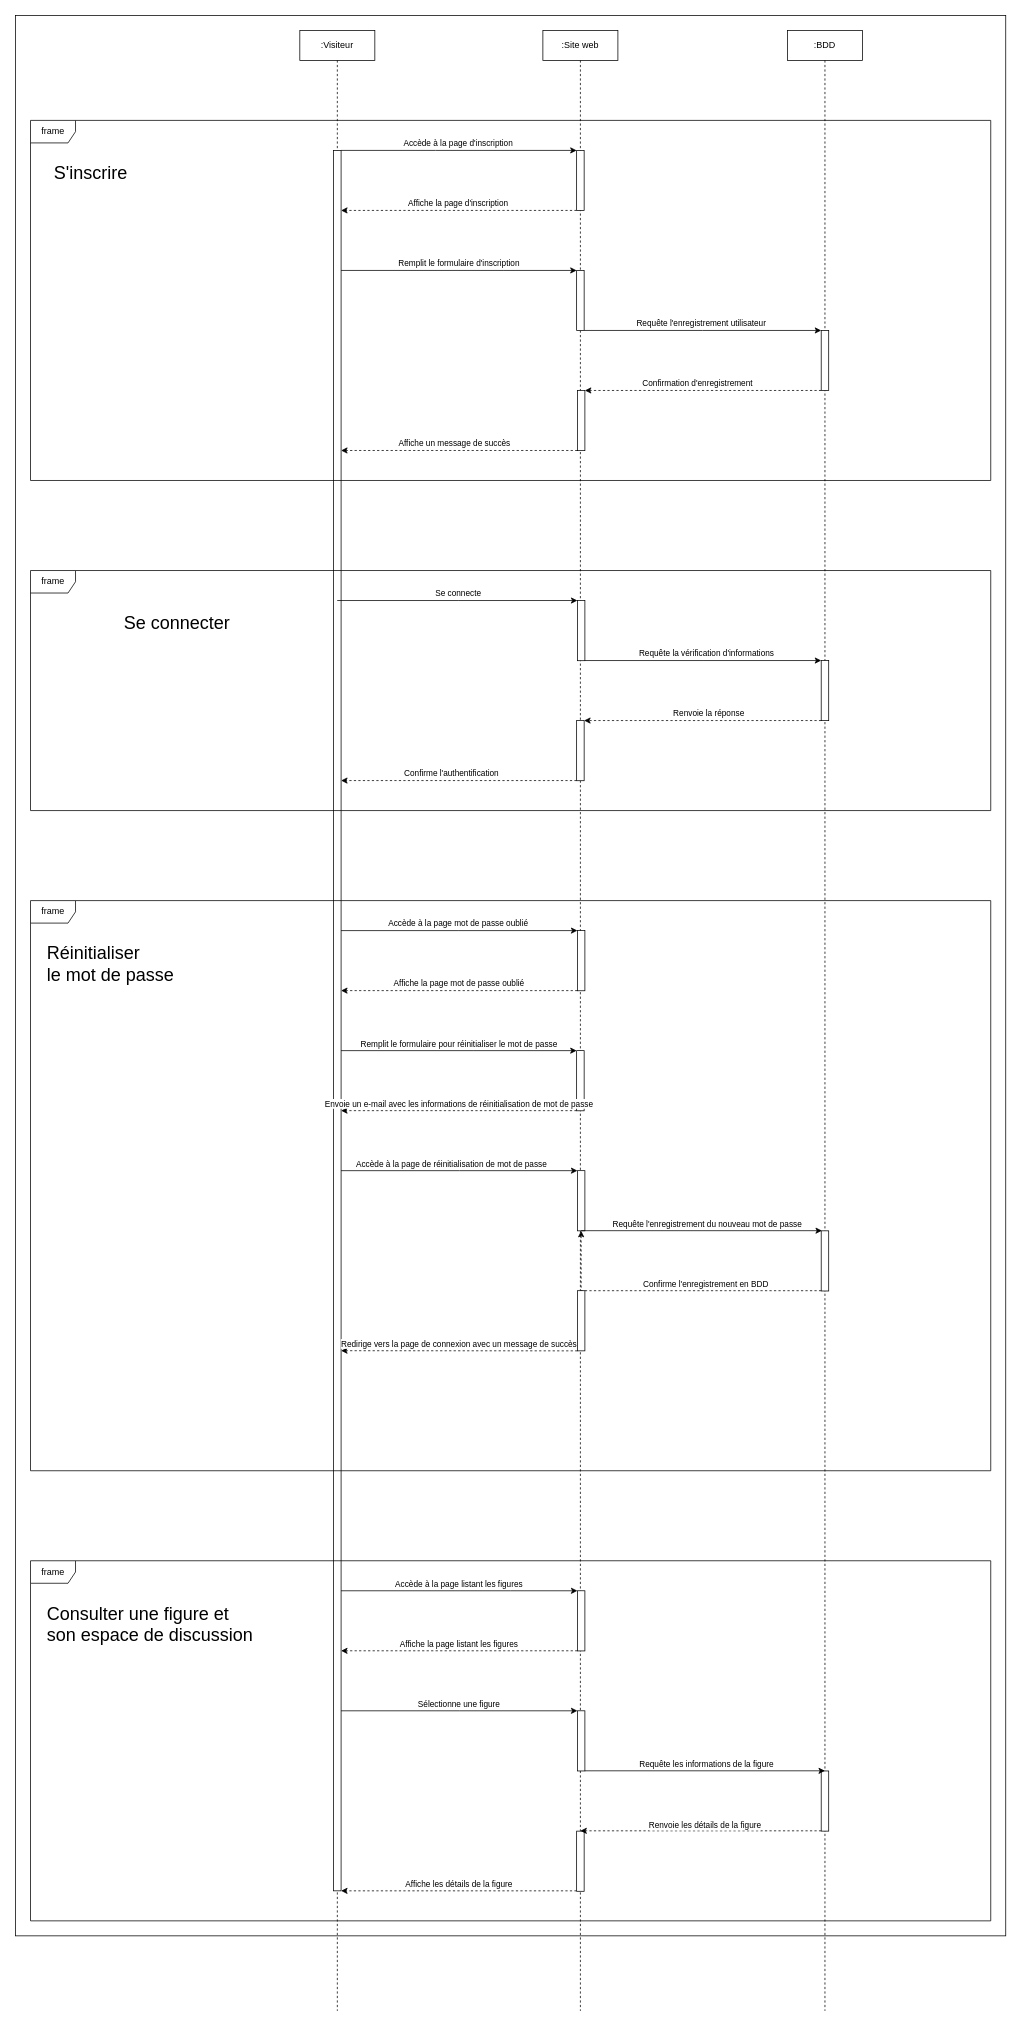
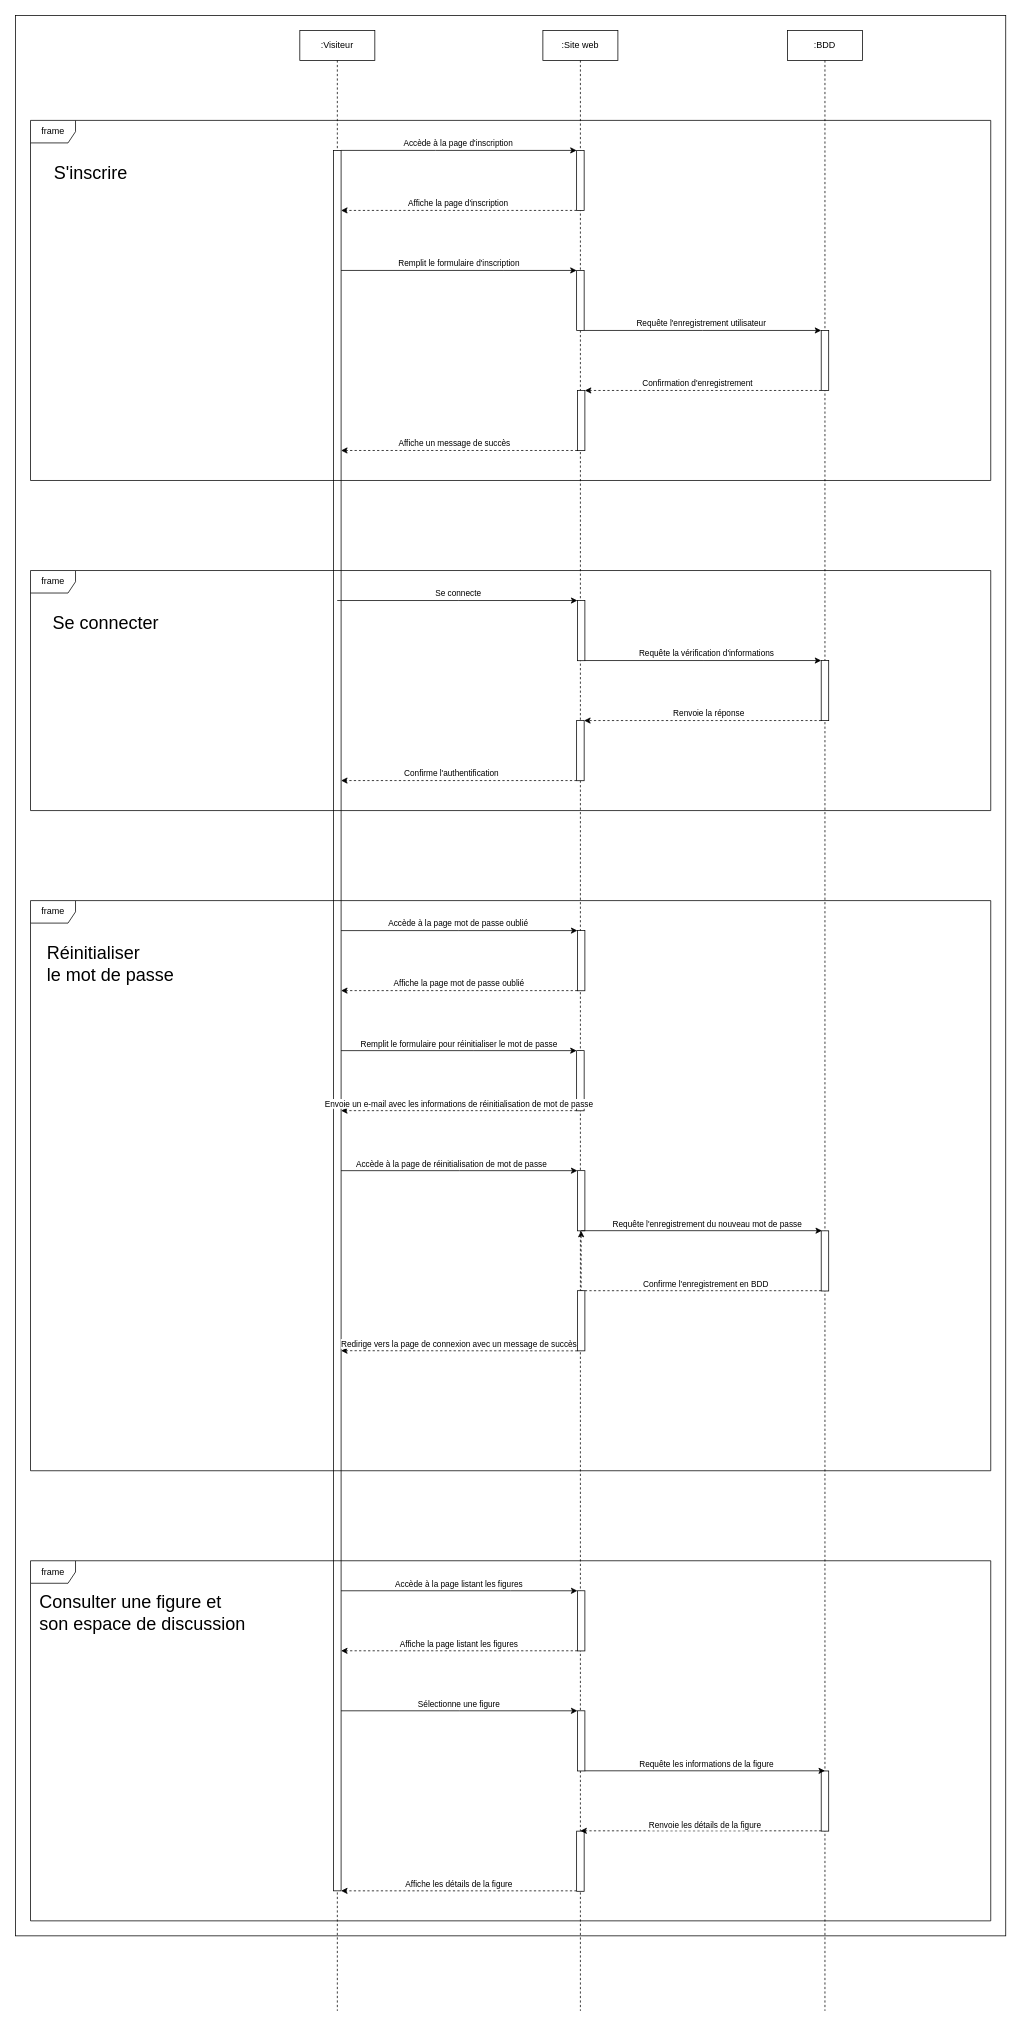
node "Se connecter": moved (177, 623) -> (105, 623)
node "Consulter une figure et son espace de discussion": moved (158, 1624) -> (150, 1613)
